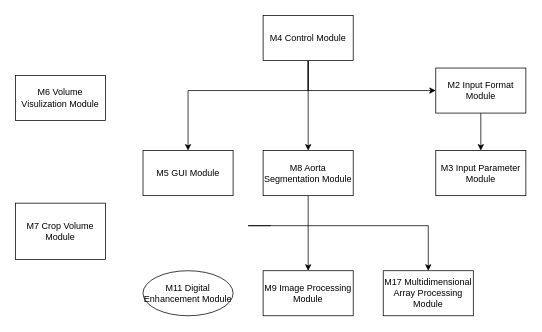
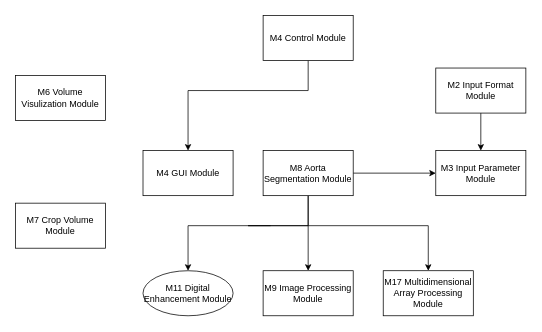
edge "M4 Control Module" -> "M2 Input Format Module": removed
edge "M4 Control Module" -> "M8 Aorta Segmentation Module": removed
node "M5 GUI Module": label "M5 GUI Module" -> "M4 GUI Module"
edge "M8 Aorta Segmentation Module" -> "M3 Input Parameter Module": added
edge "M8 Aorta Segmentation Module" -> "M11 Digital Enhancement Module": added
node "M7 Crop Volume Module": size 90x56 -> 90x45
